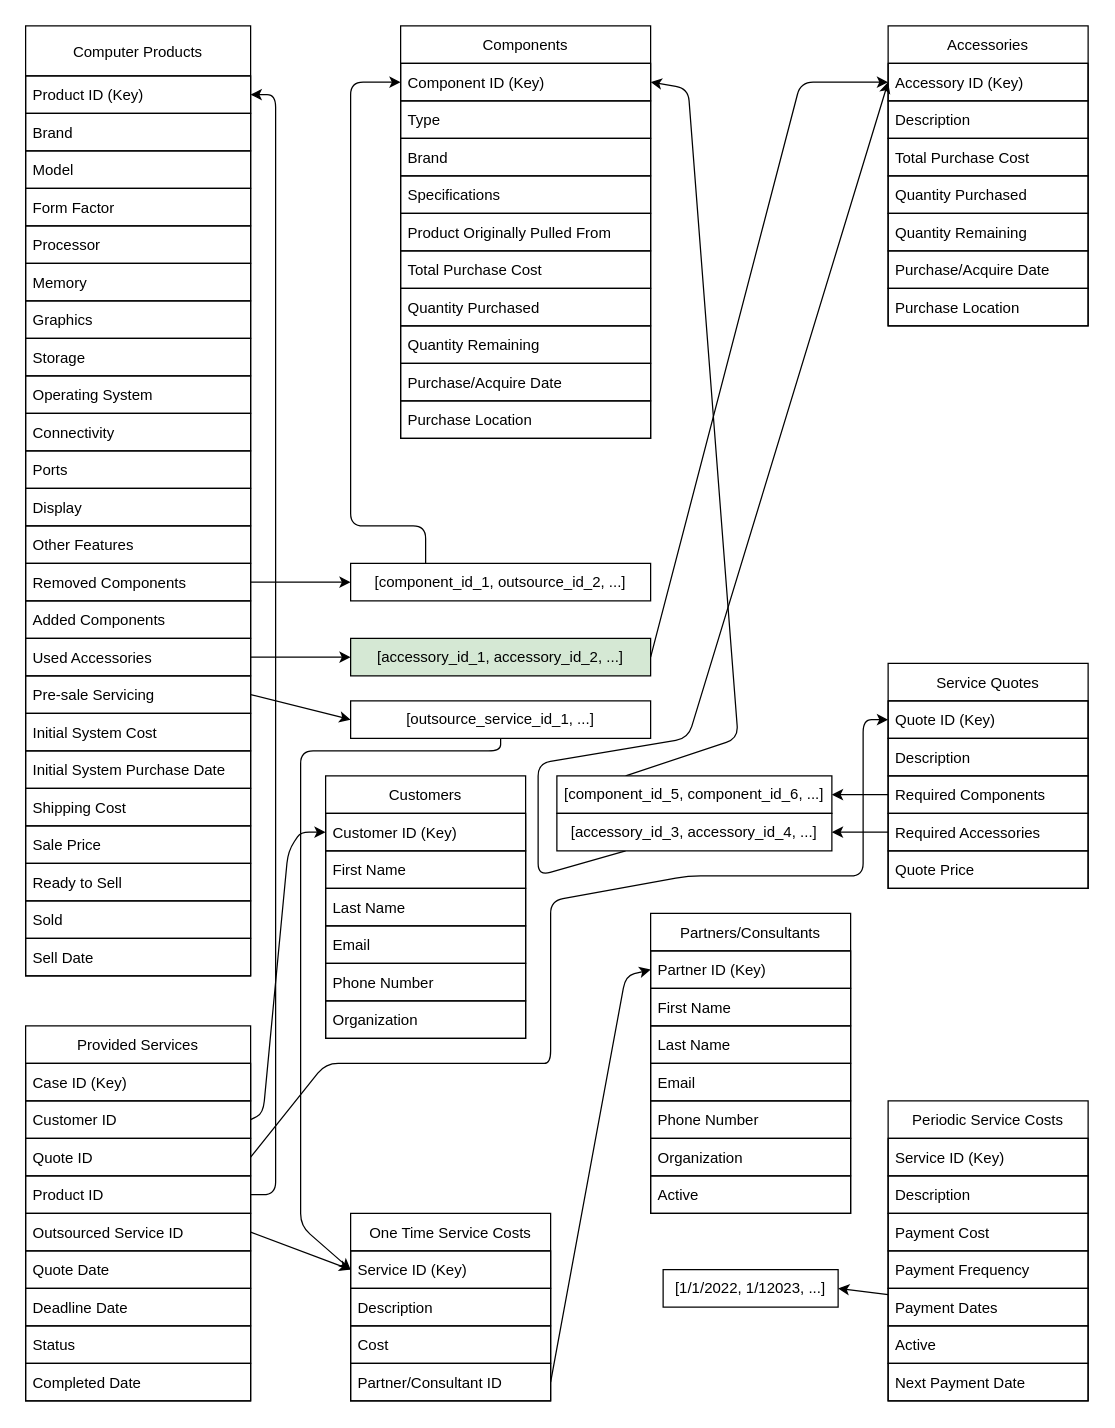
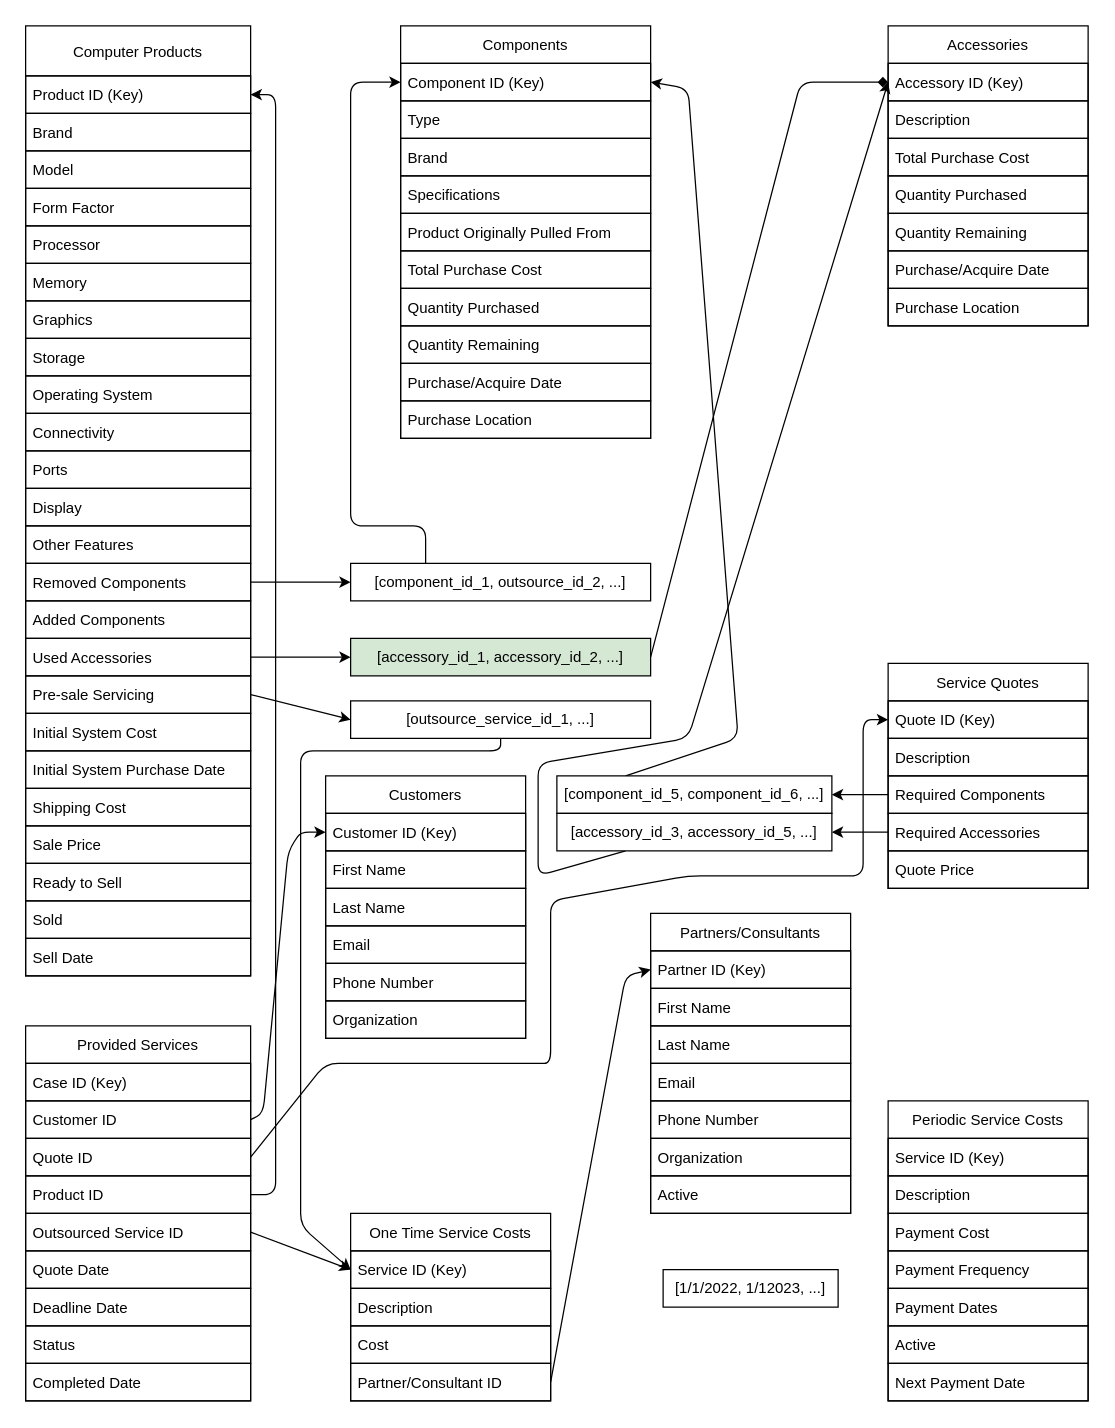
edge "[accessory_id_1, accessory_id_2, ...]" -> "Accessory ID (Key)": arrowhead classic -> diamond
node "[accessory_id_3, accessory_id_4, ...]": label "[accessory_id_3, accessory_id_4, ...]" -> "[accessory_id_3, accessory_id_5, ...]"
edge "Payment Dates" -> "[1/1/2022, 1/12023, ...]": removed
